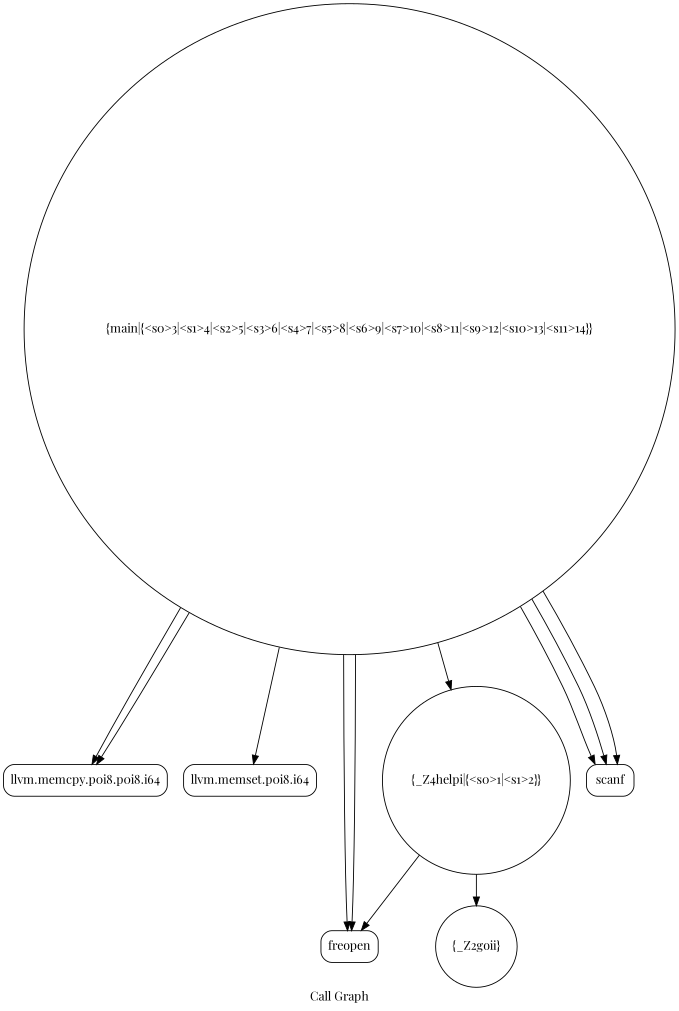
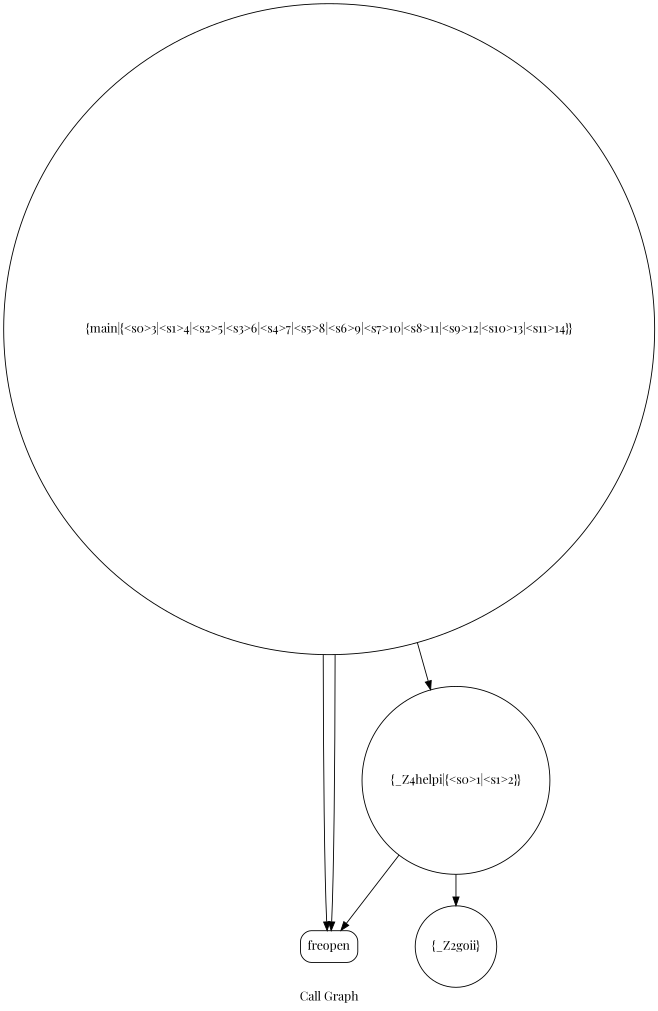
node "llvm.memcpy.p0i8.p0i8.i64": removed
node "llvm.memset.p0i8.i64": removed
node "scanf": removed
